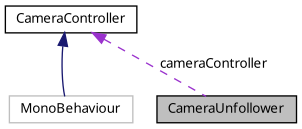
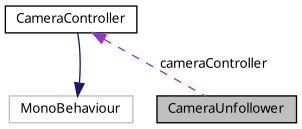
edge "MonoBehaviour" -> "CameraController": reversed
